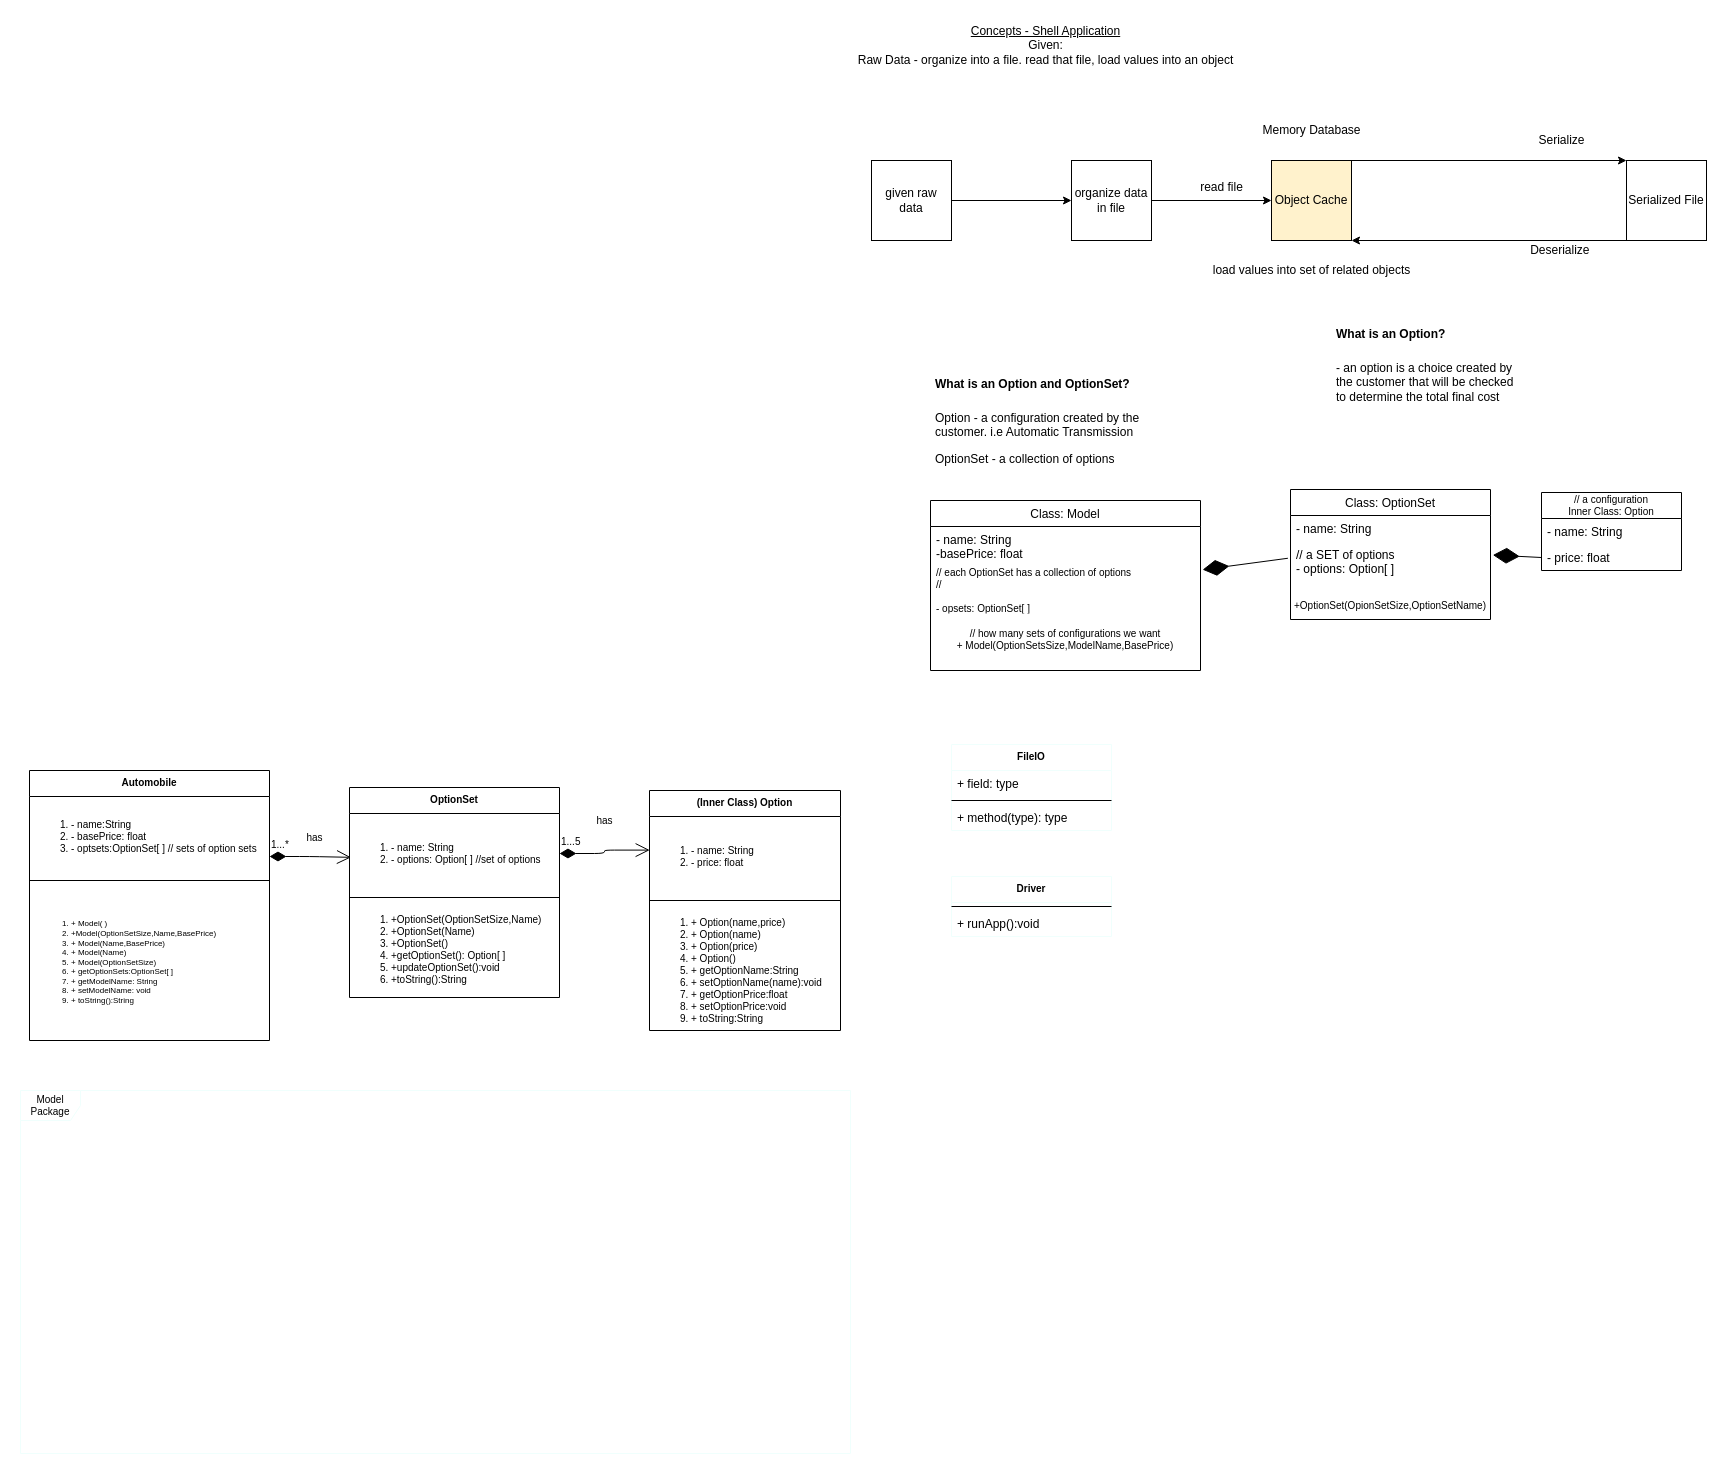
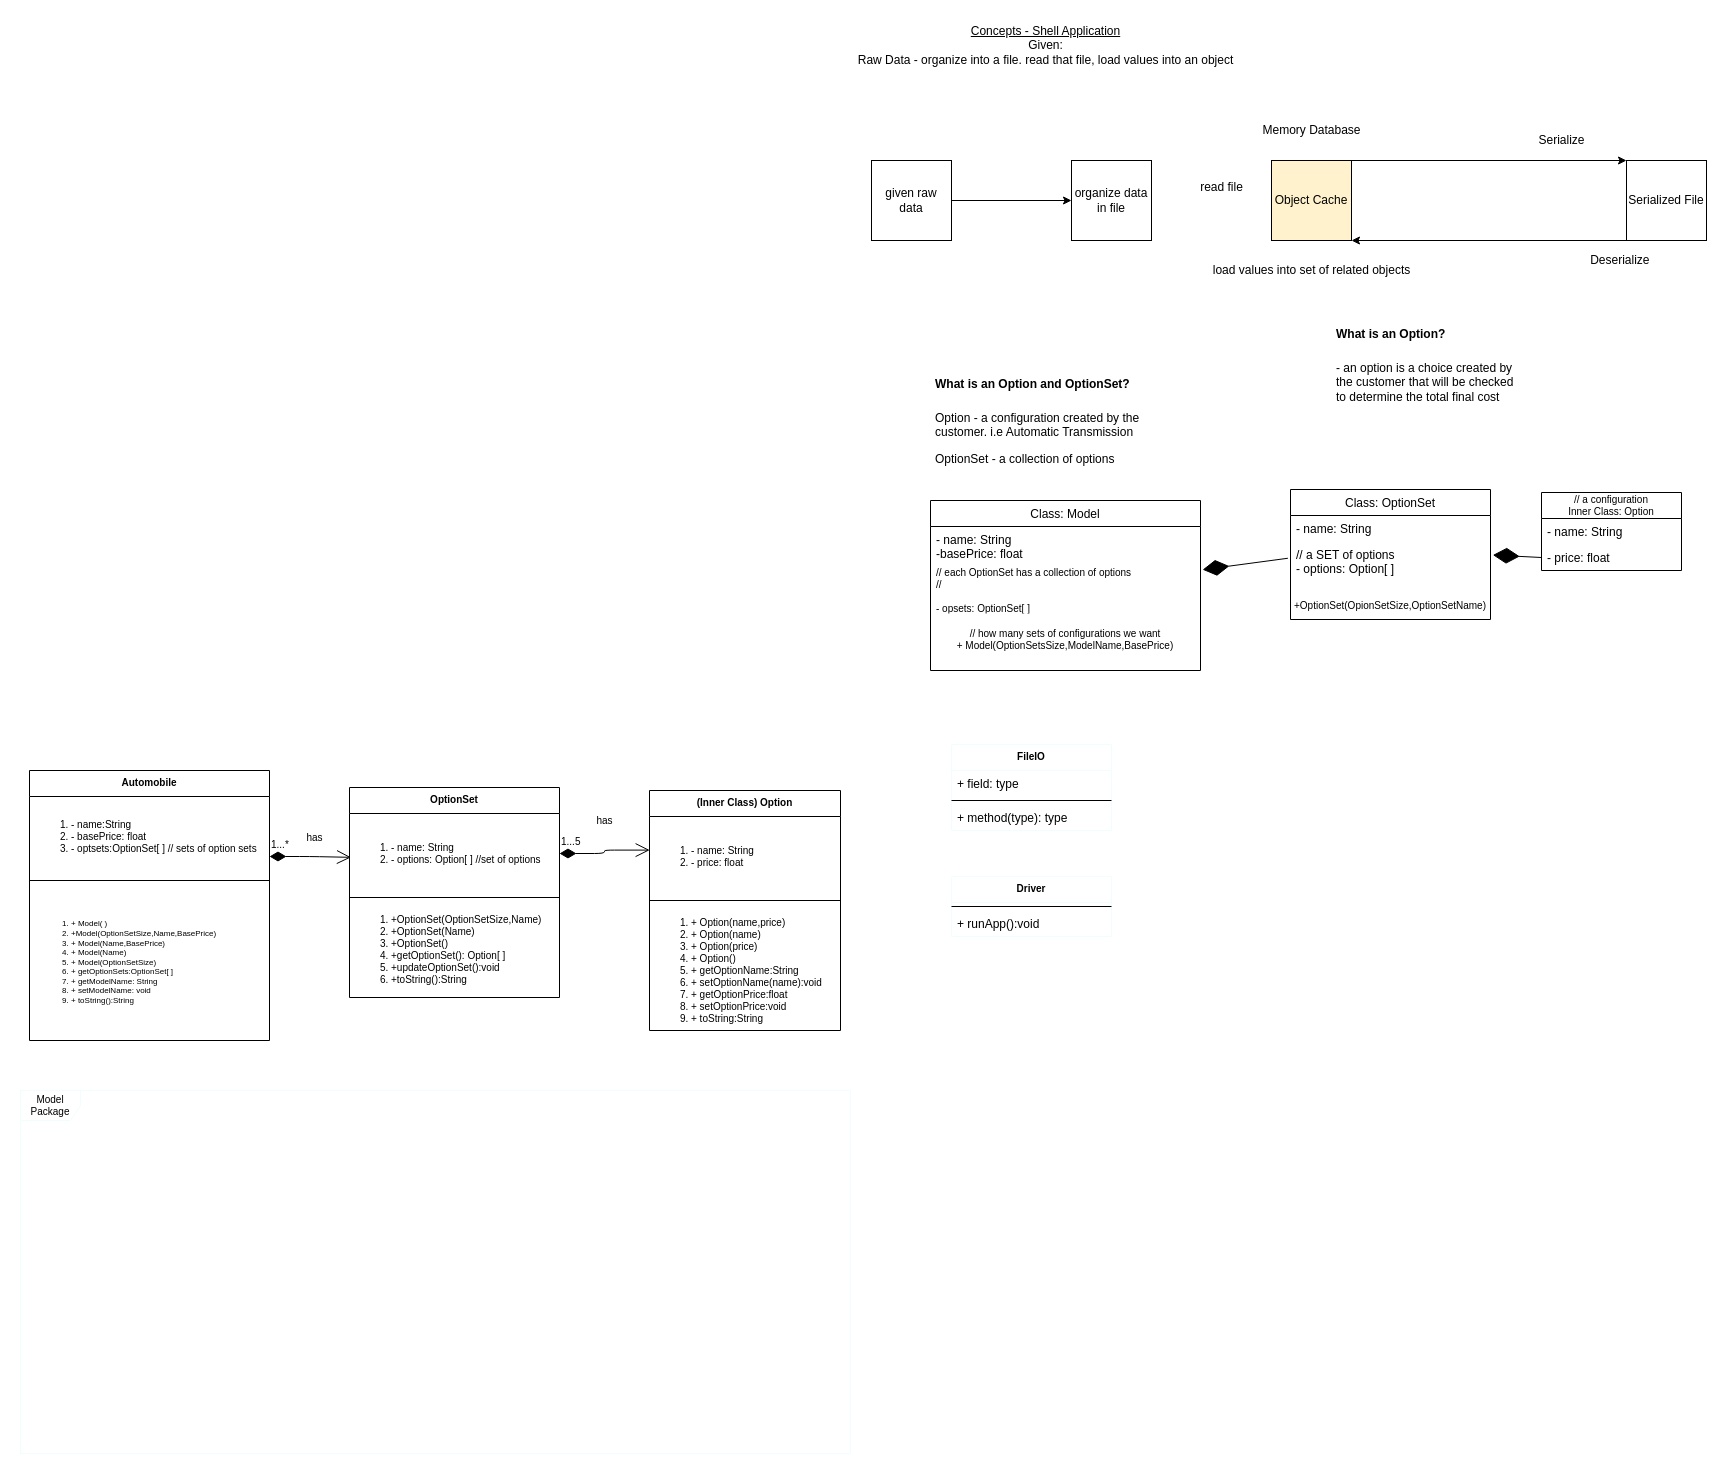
edge "organize data in file" -> "Object Cache": removed
node "Deserialize": moved (1562, 251) -> (1622, 261)
